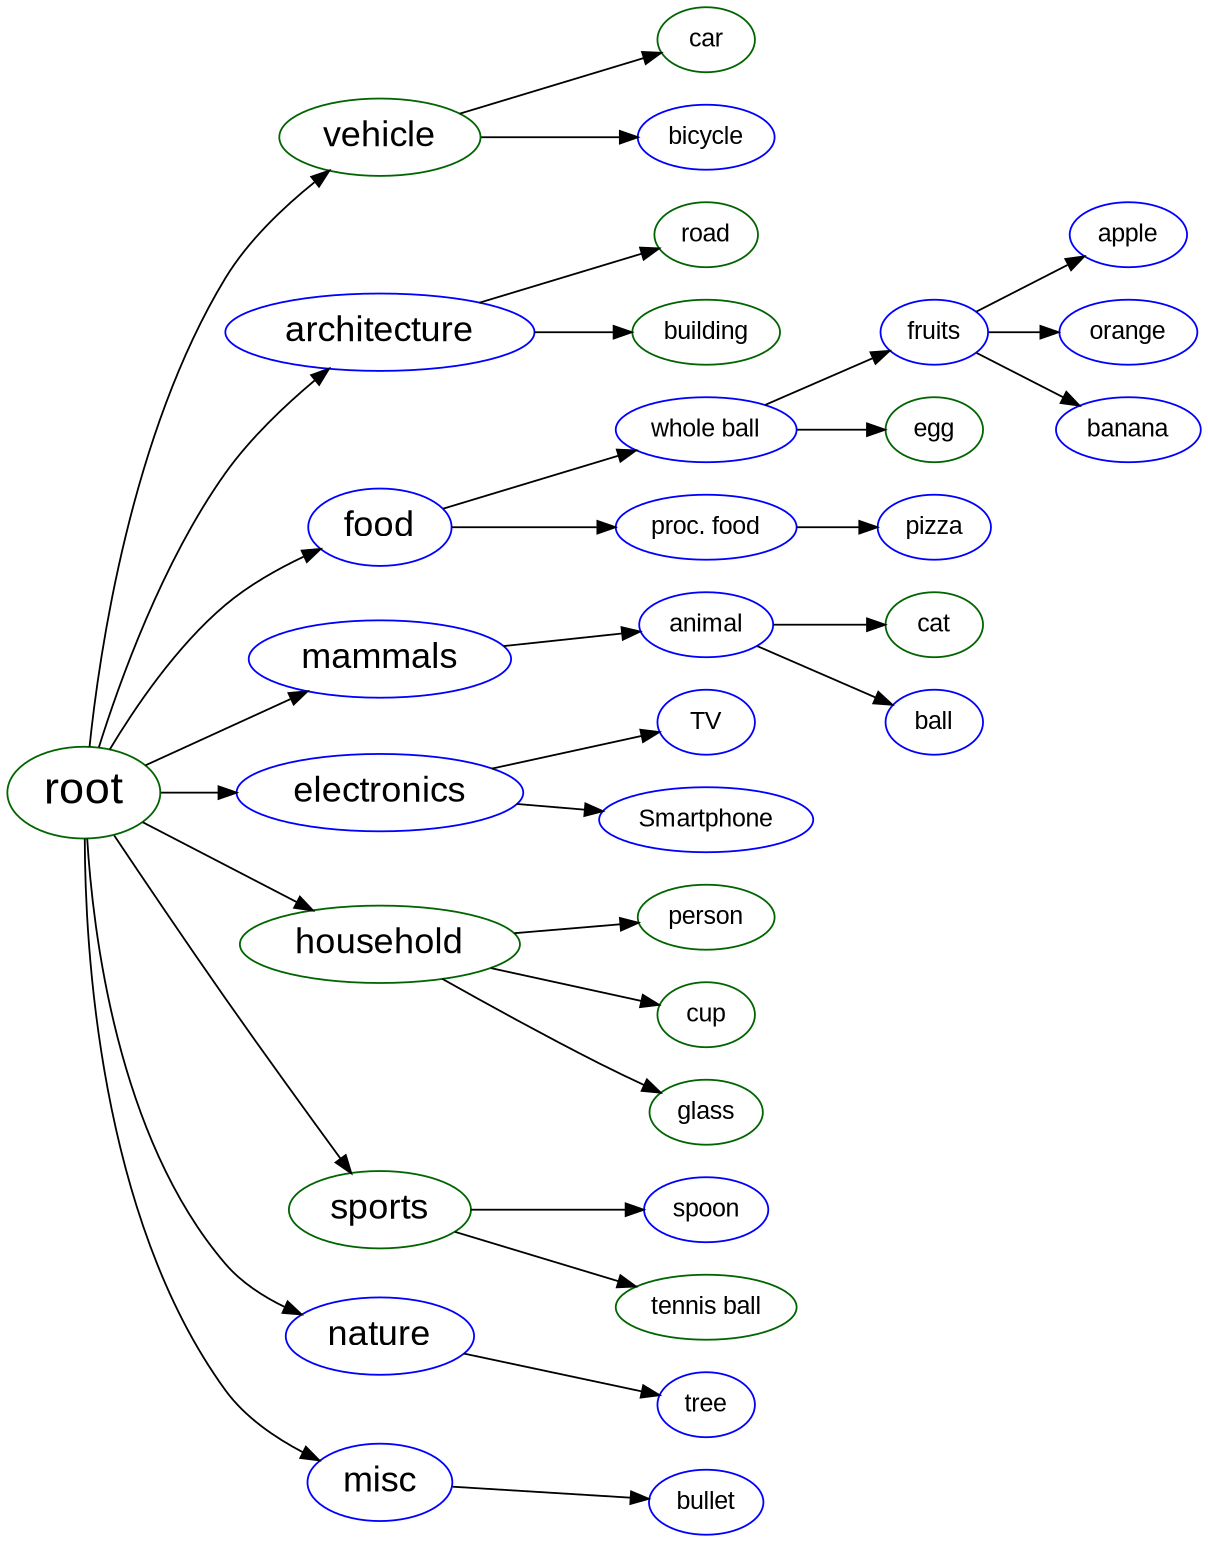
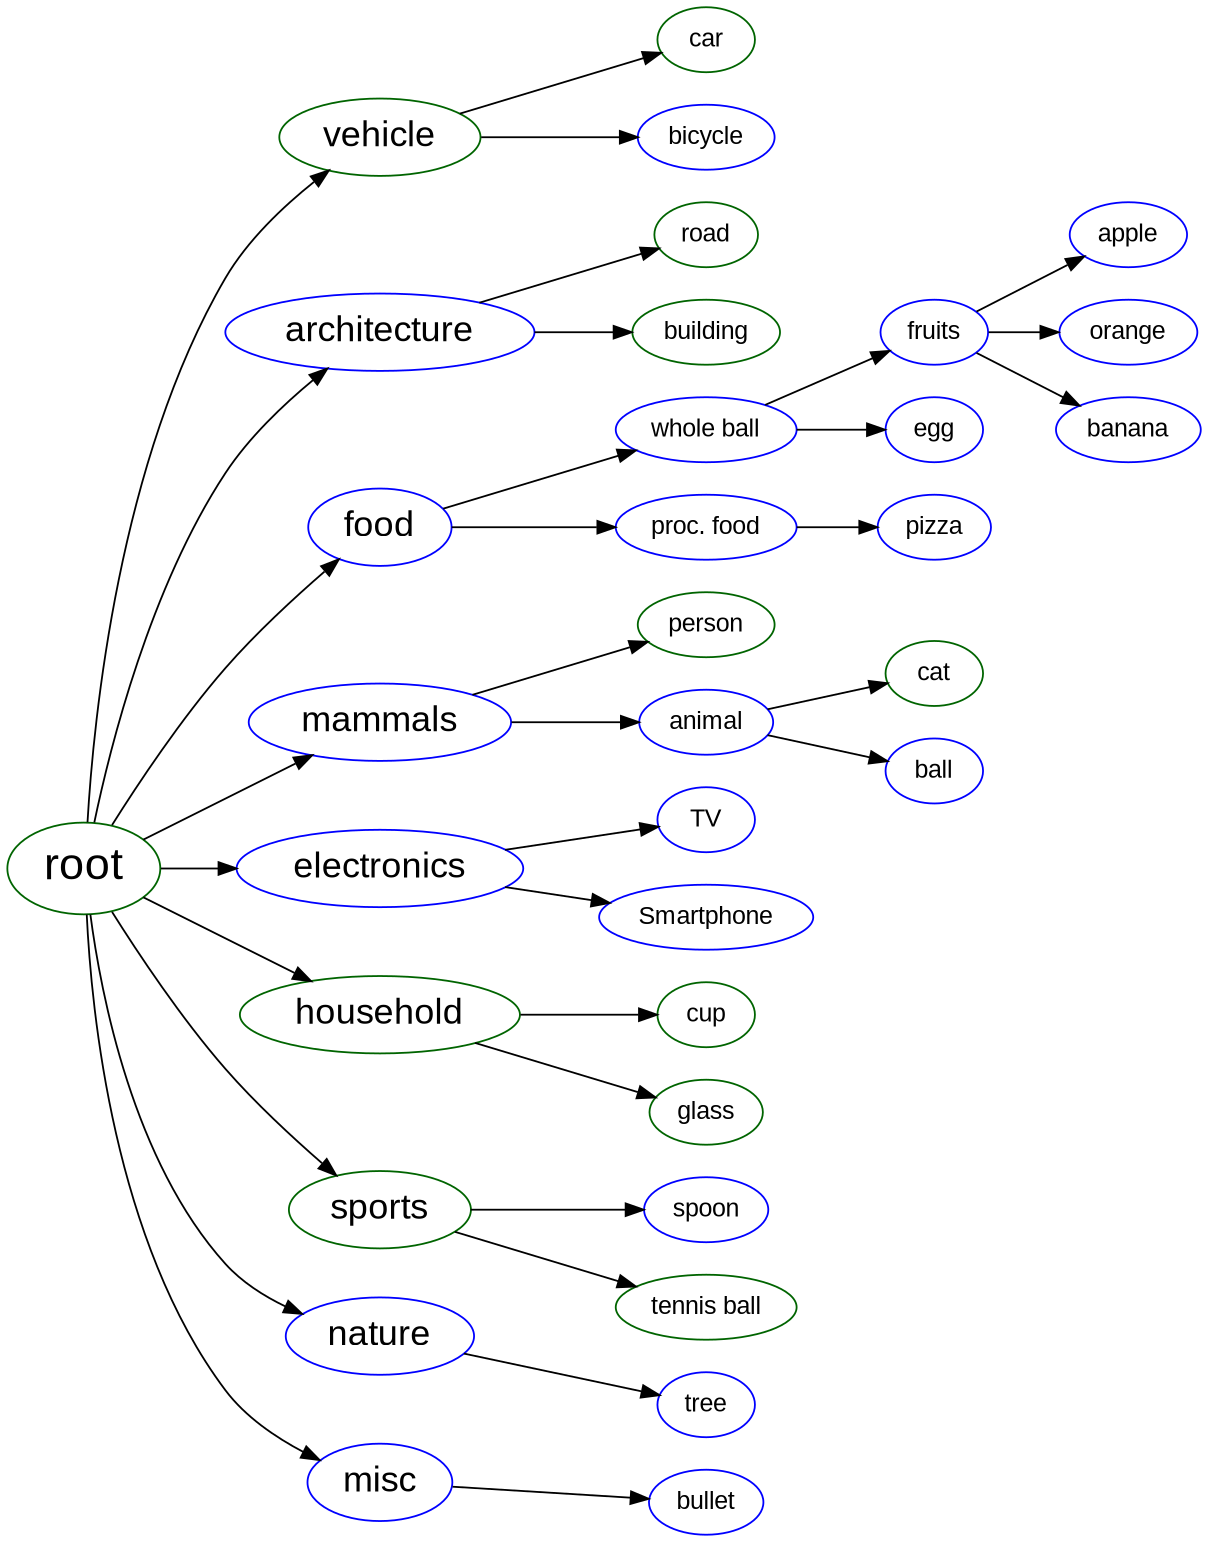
node "egg": color darkgreen -> blue
edge "household" -> "person": now "mammals" -> "person"
